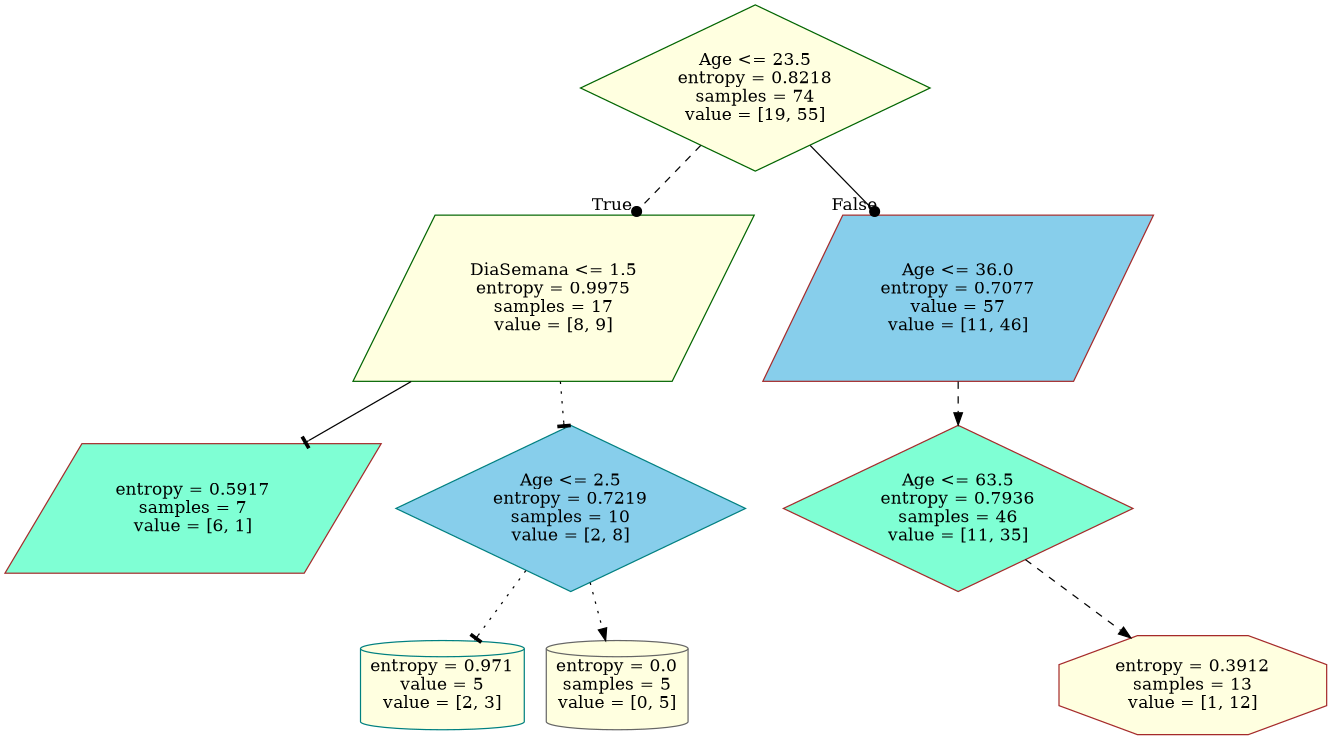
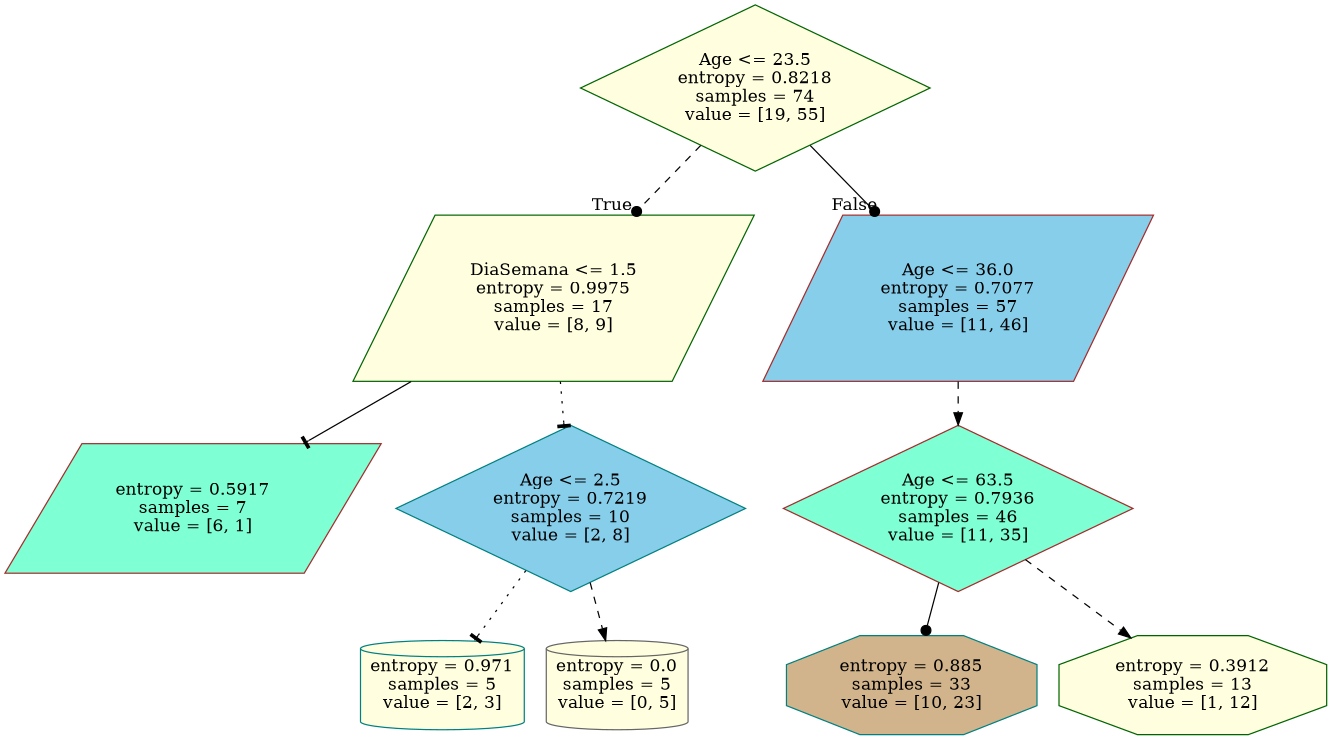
node "Age <= 36.0 entropy = 0.7077 value = 57 value = [11, 46]": label "Age <= 36.0 entropy = 0.7077 value = 57 value = [11, 46]" -> "Age <= 36.0 entropy = 0.7077 samples = 57 value = [11, 46]"
edge "Age <= 2.5 entropy = 0.7219 samples = 10 value = [2, 8]" -> "entropy = 0.0 samples = 5 value = [0, 5]": style dotted -> dashed
node "entropy = 0.971 value = 5 value = [2, 3]": label "entropy = 0.971 value = 5 value = [2, 3]" -> "entropy = 0.971 samples = 5 value = [2, 3]"
node "entropy = 0.885 samples = 33 value = [10, 23]": added
node "entropy = 0.3912 samples = 13 value = [1, 12]": color brown -> darkgreen
